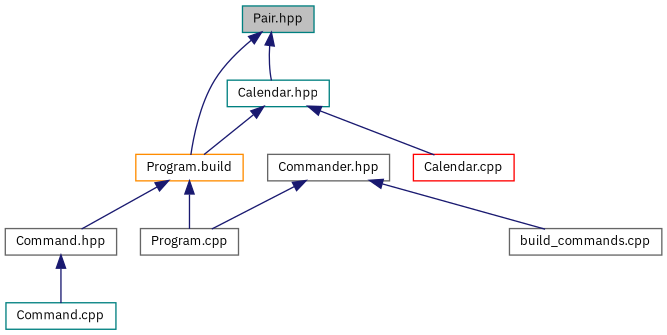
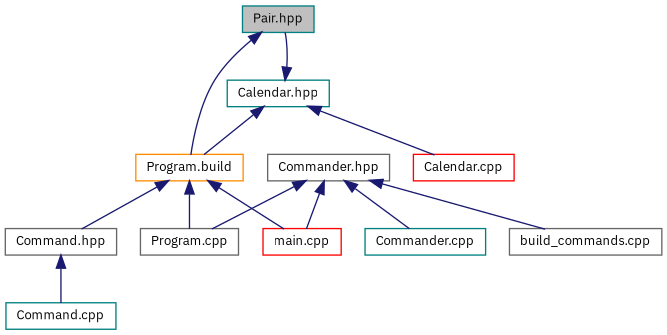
edge "Calendar.hpp" -> "Pair.hpp": reversed
node "main.cpp": added
node "Commander.cpp": added
